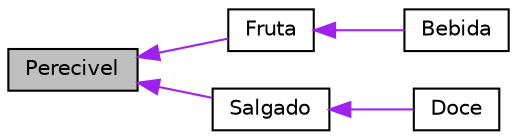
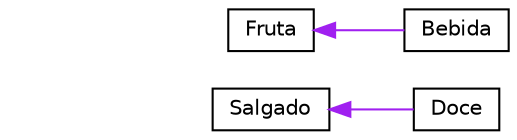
node "Perecivel": removed
